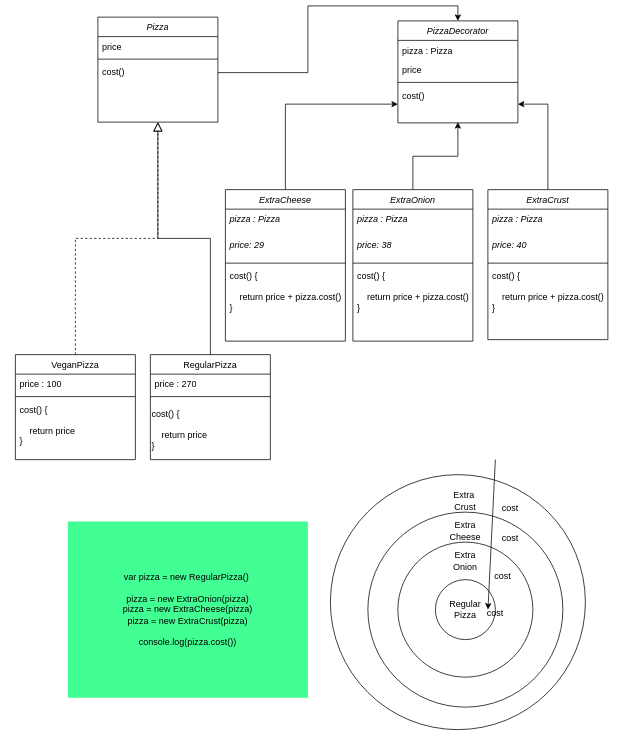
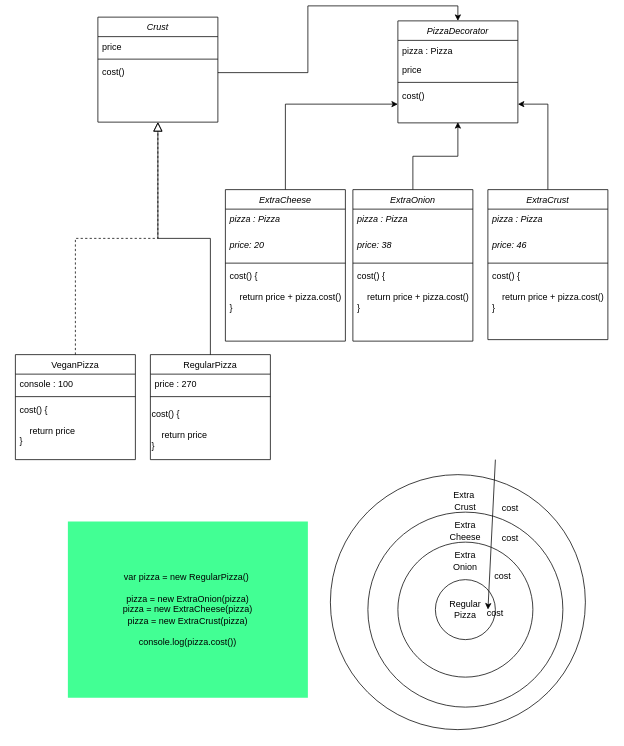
node "Pizza": label "Pizza" -> "Crust"
node "price: 29": label "price: 29" -> "price: 20"
node "price: 40": label "price: 40" -> "price: 46"
node "price : 100": label "price : 100" -> "console : 100"
